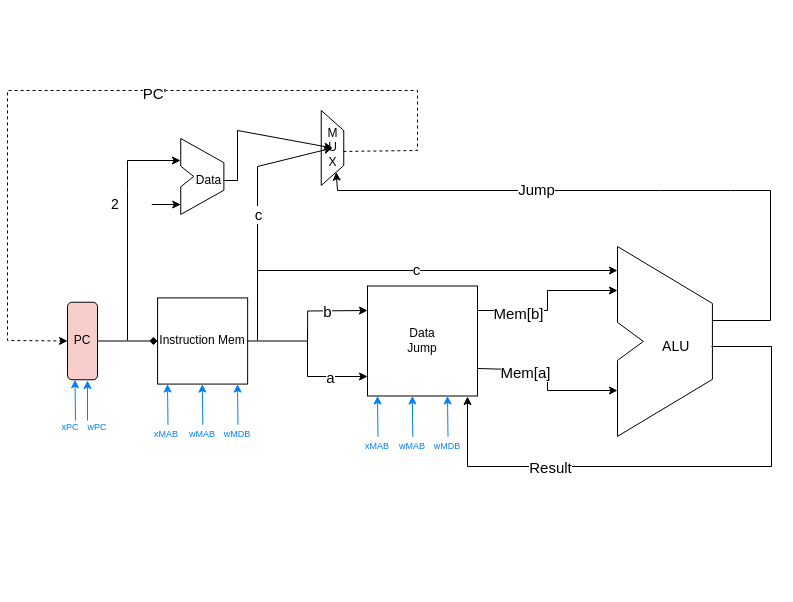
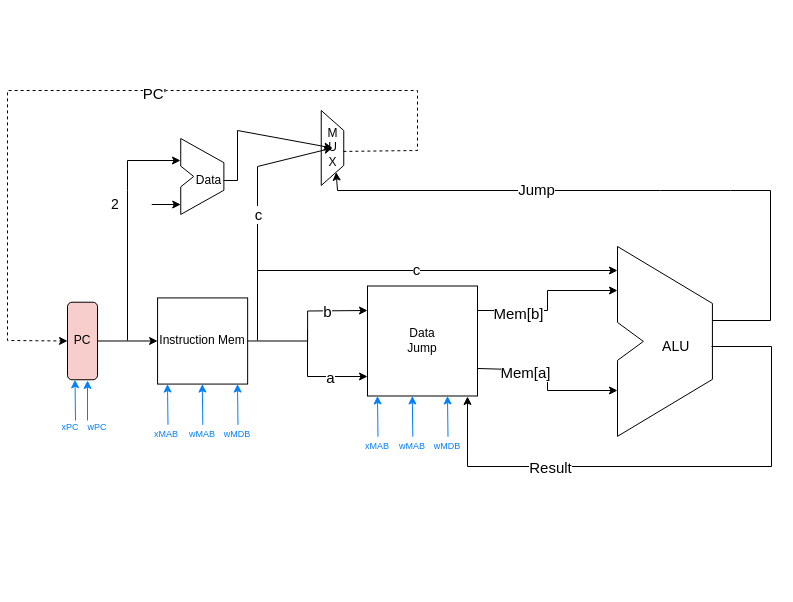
edge "PC" -> "Instruction Mem": arrowhead diamond -> classic
